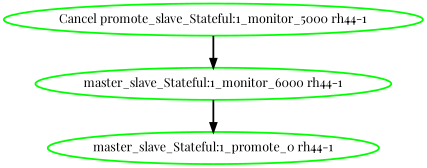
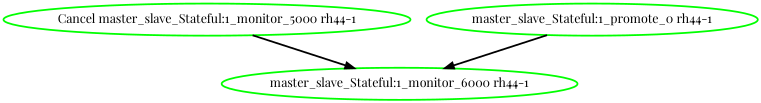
node "Cancel promote_slave_Stateful:1_monitor_5000 rh44-1": label "Cancel promote_slave_Stateful:1_monitor_5000 rh44-1" -> "Cancel master_slave_Stateful:1_monitor_5000 rh44-1"
edge "master_slave_Stateful:1_monitor_6000 rh44-1" -> "master_slave_Stateful:1_promote_0 rh44-1": reversed
